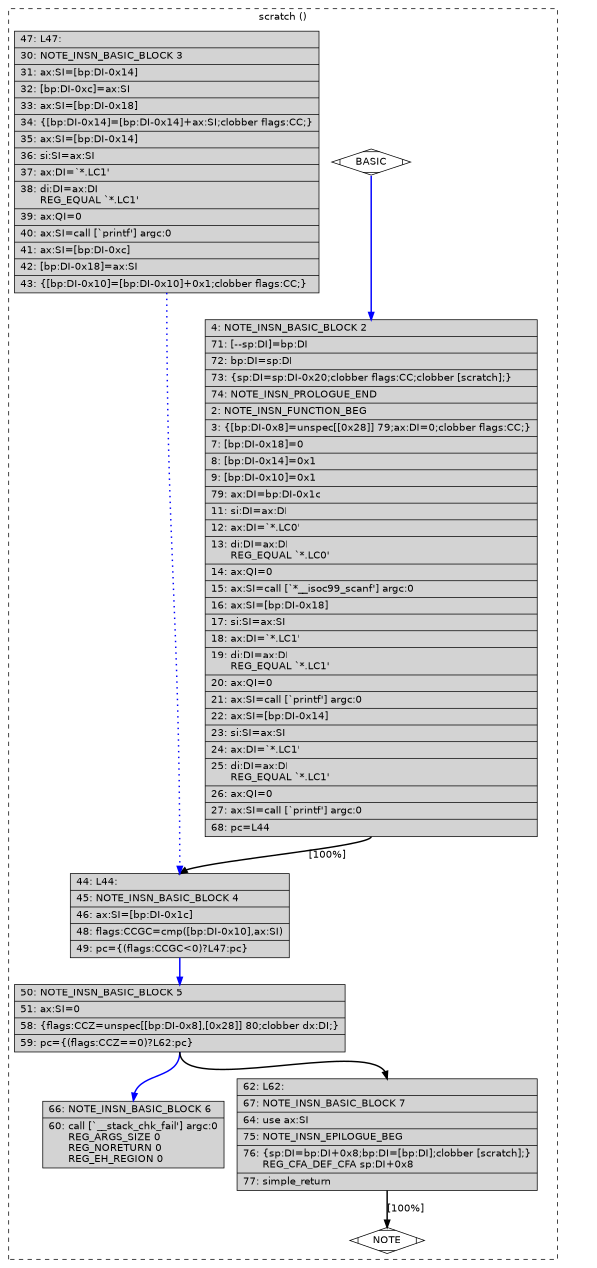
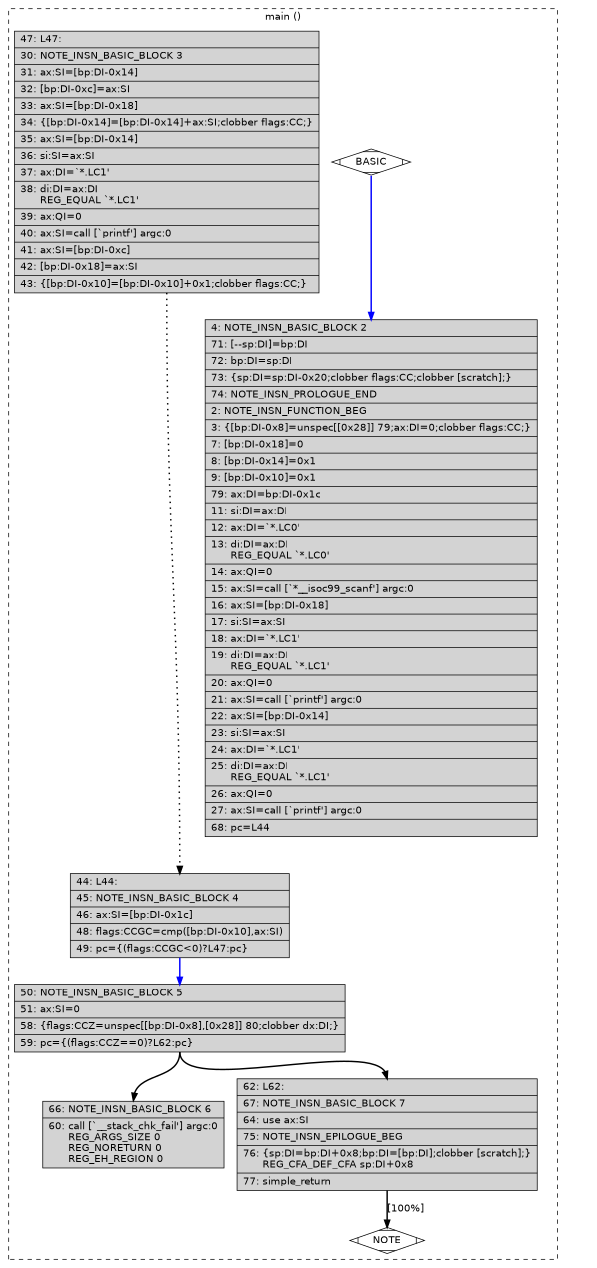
cluster "scratch ()": label "scratch ()" -> "main ()"
edge "47: L47:" -> "44: L44:": color blue -> black
edge "4: NOTE_INSN_BASIC_BLOCK 2" -> "44: L44:": removed, label "[100%]"
edge "50: NOTE_INSN_BASIC_BLOCK 5" -> "66: NOTE_INSN_BASIC_BLOCK 6": color blue -> black
